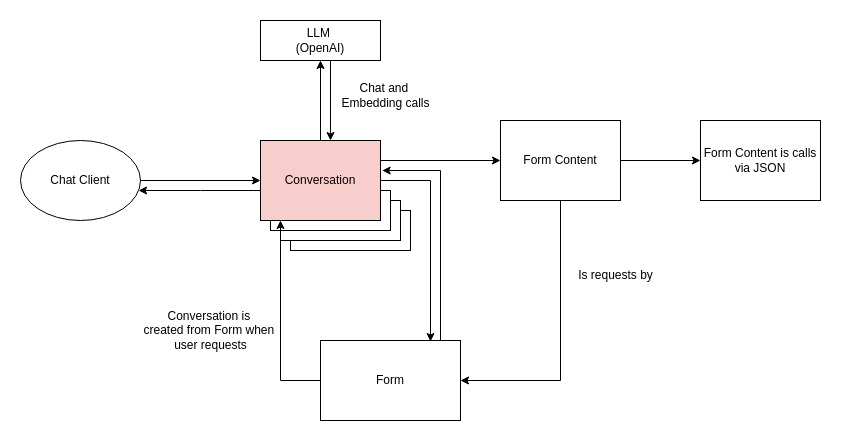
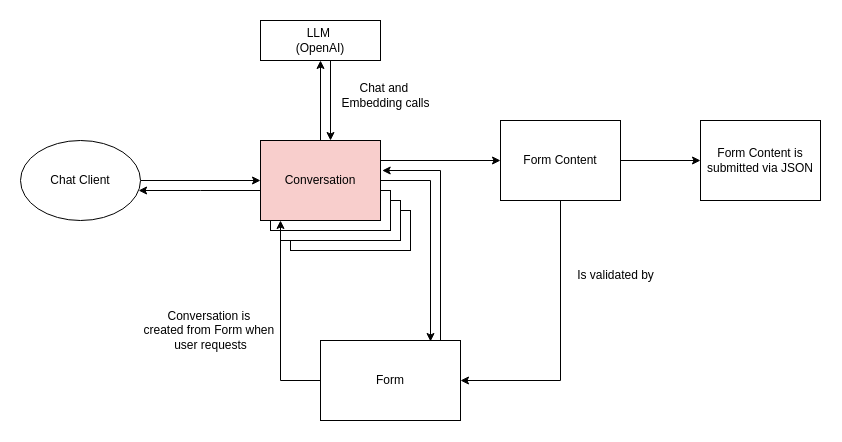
node "Form Content is calls via JSON": label "Form Content is calls via JSON" -> "Form Content is submitted via JSON"
node "Is requests by": label "Is requests by" -> "Is validated by"
